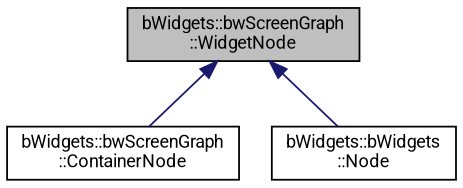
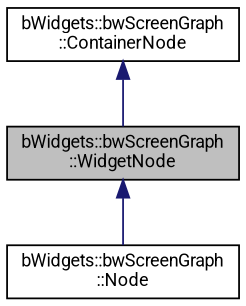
edge "bWidgets::bwScreenGraph ::ContainerNode" -> "bWidgets::bwScreenGraph ::WidgetNode": reversed
node "bWidgets::bWidgets ::Node": label "bWidgets::bWidgets ::Node" -> "bWidgets::bwScreenGraph ::Node"
